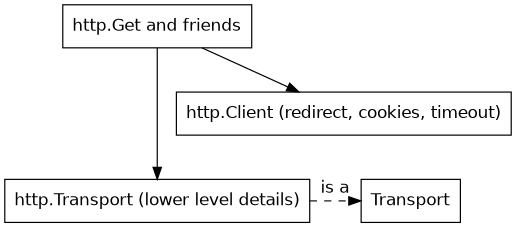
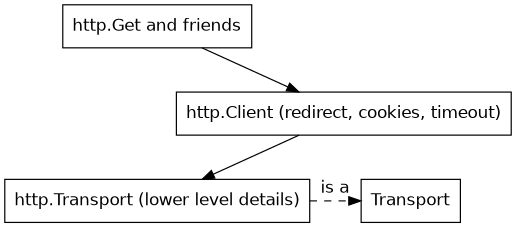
edge "http.Get and friends" -> "http.Transport (lower level details)": now "http.Client (redirect, cookies, timeout)" -> "http.Transport (lower level details)"
